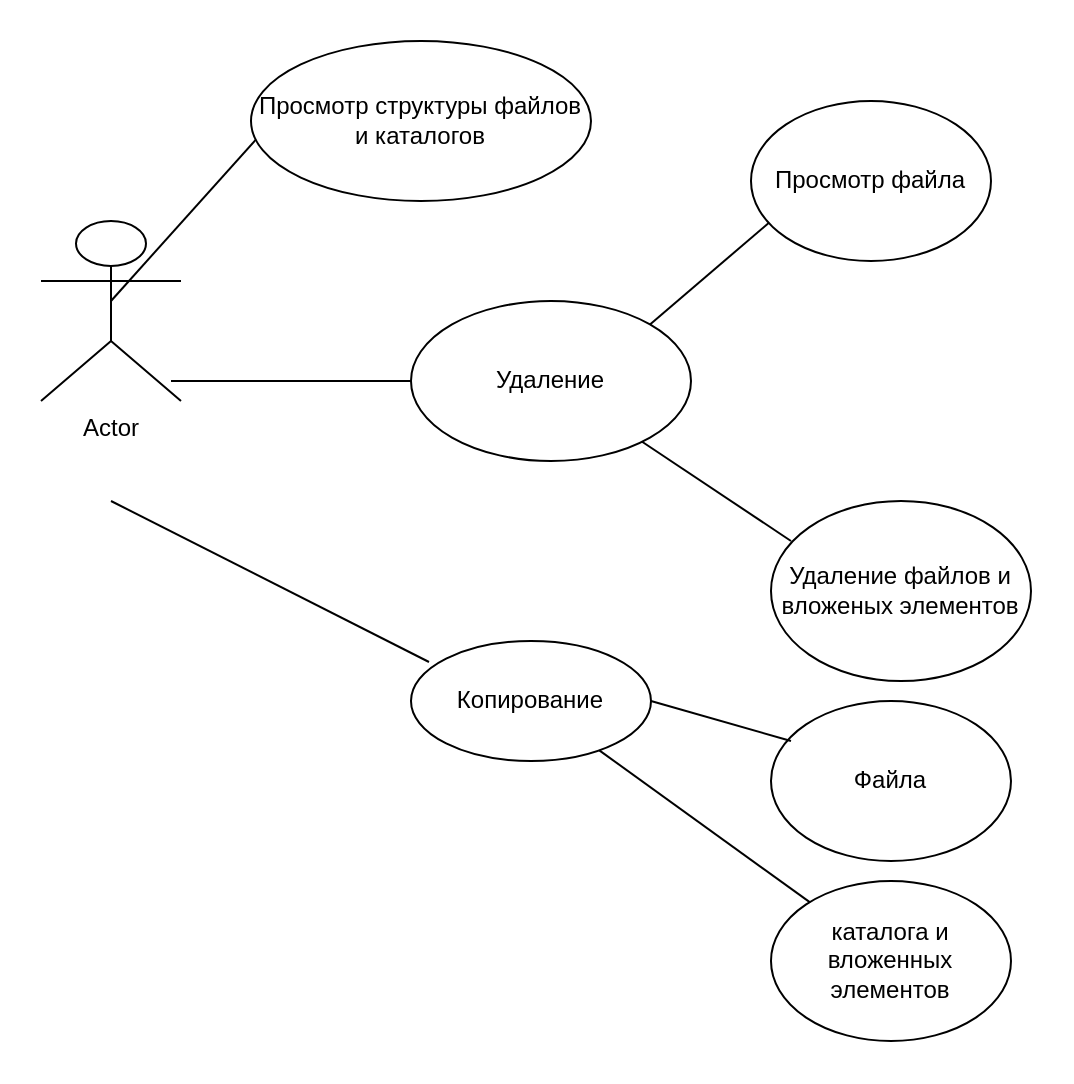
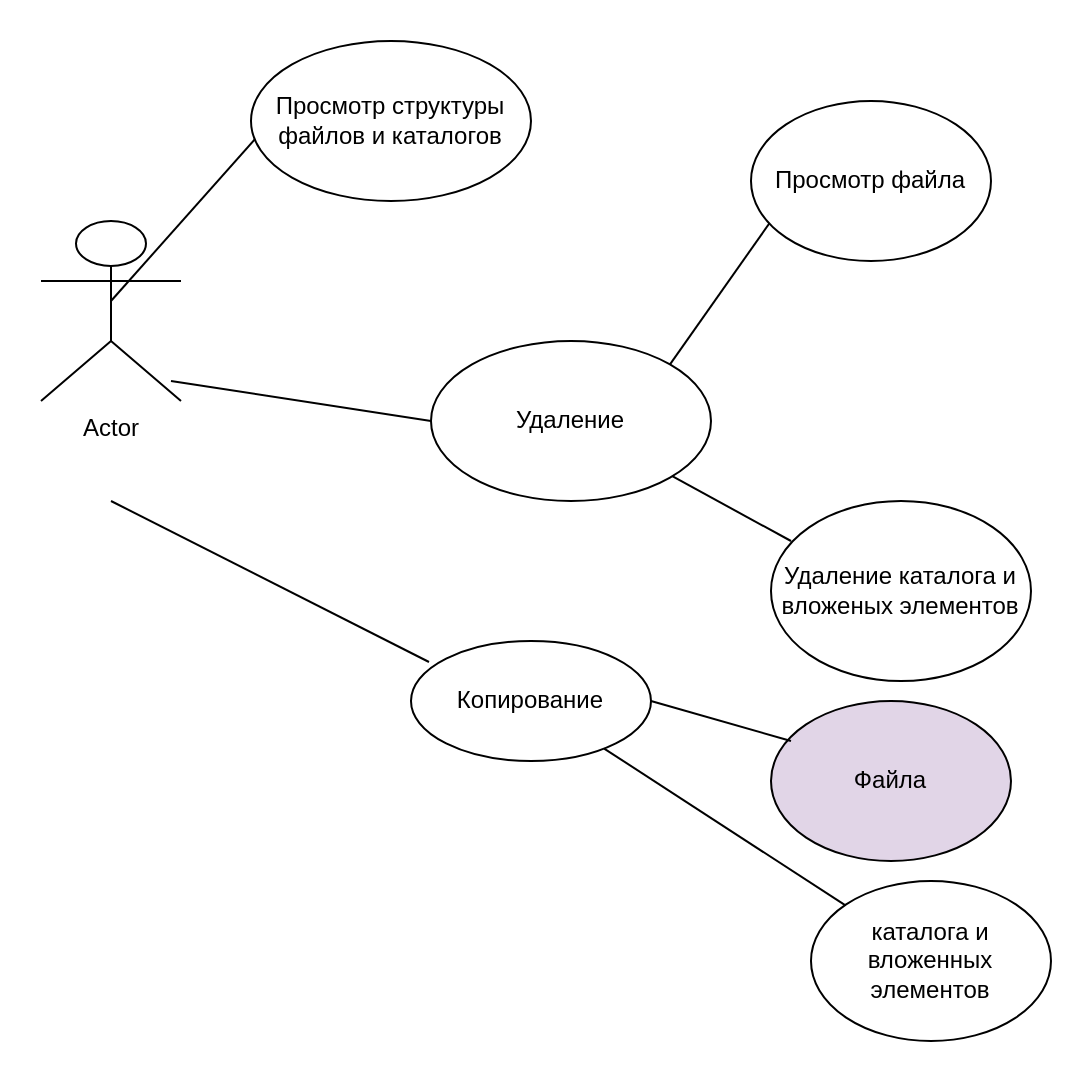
node "Просмотр структуры файлов и каталогов": size 340x160 -> 280x160
node "Удаление": moved (551, 381) -> (571, 421)
node "Удаление файлов и вложеных элементов": label "Удаление файлов и вложеных элементов" -> "Удаление каталога и вложеных элементов"
node "Файла": fillcolor #ffffff -> #e1d5e7
node "каталога и вложенных элементов": moved (891, 961) -> (931, 961)
